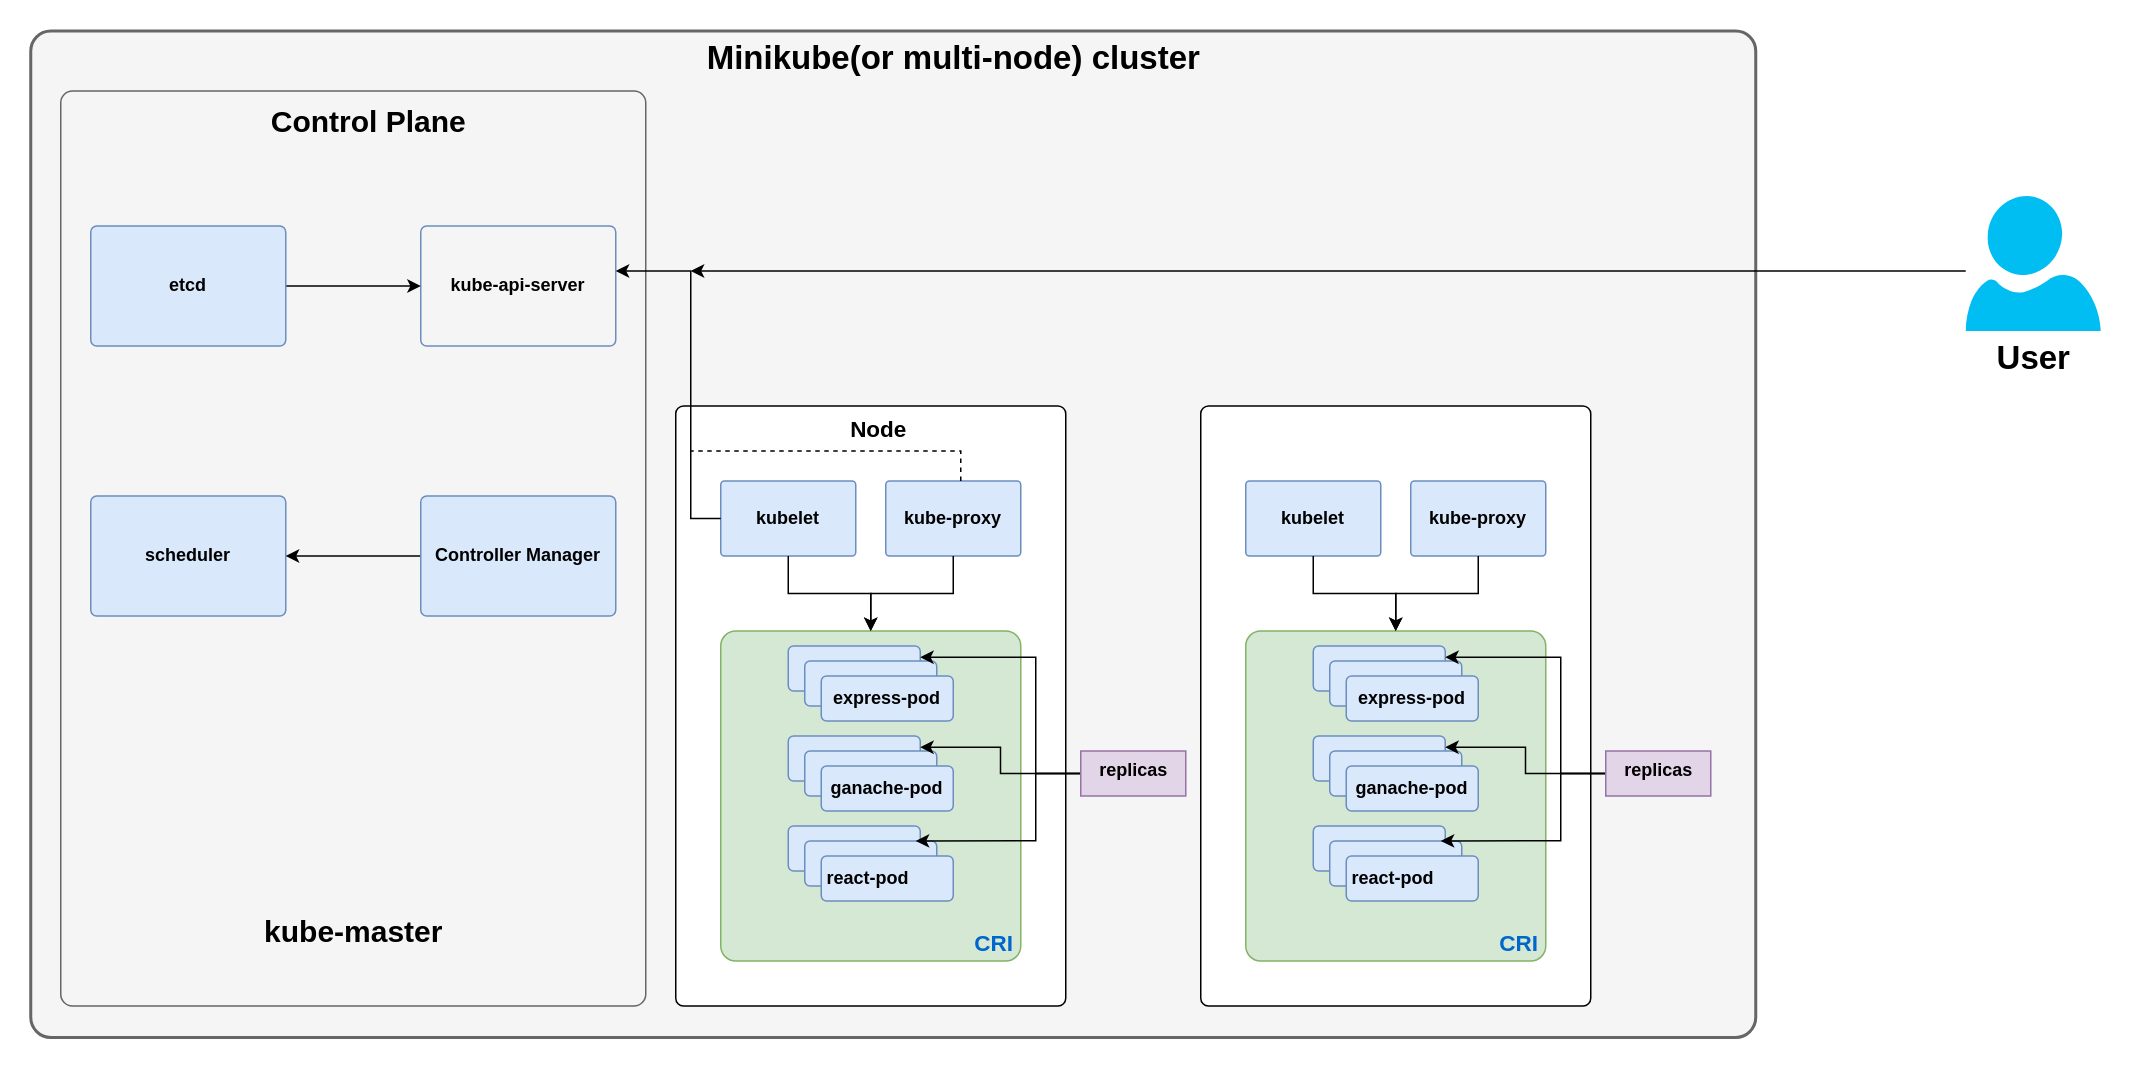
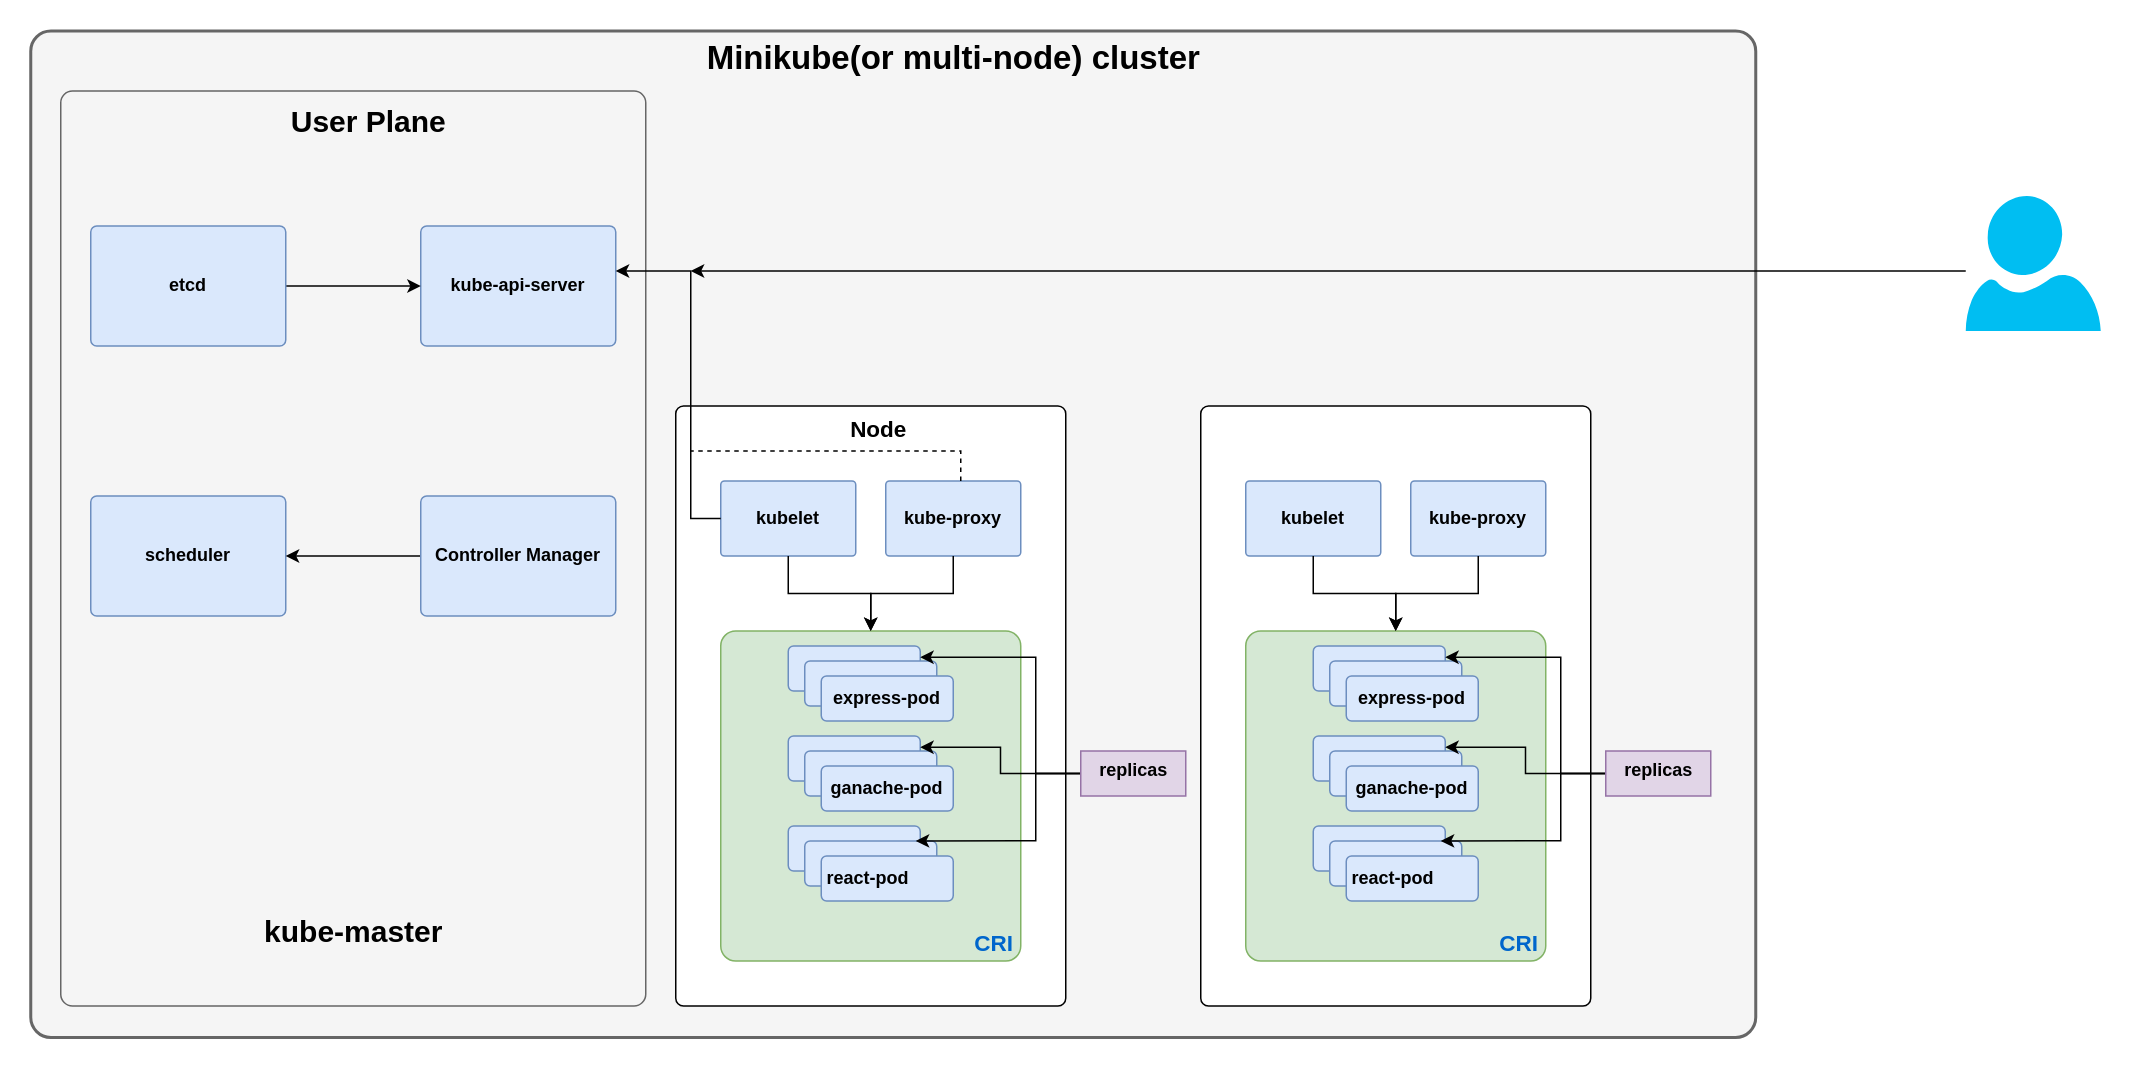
node "Control Plane": label "Control Plane" -> "User Plane"
node "kube-api-server": fillcolor #f5f5f5 -> #dae8fc
node "User": removed
